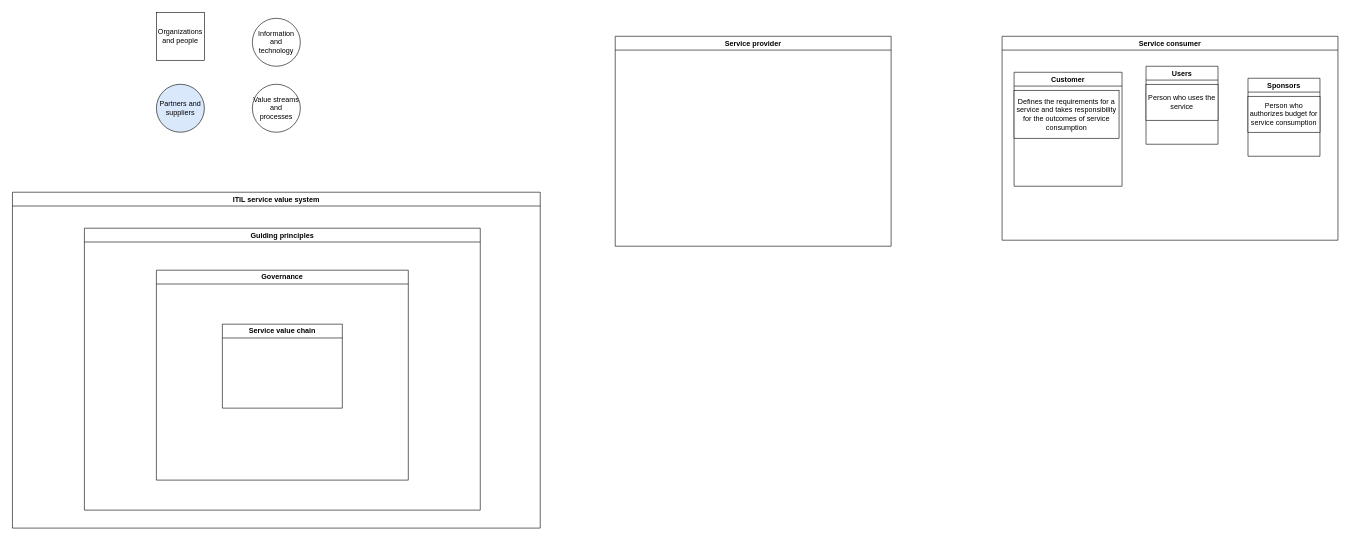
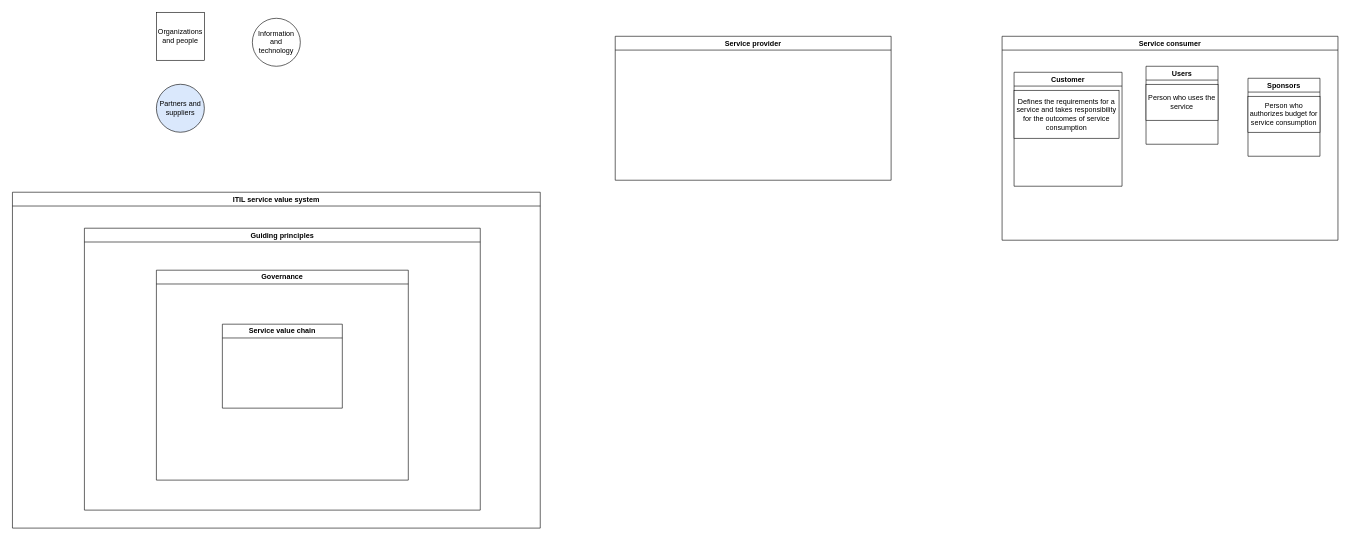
node "Value streams and processes": removed
node "Service provider": size 276x210 -> 276x144
